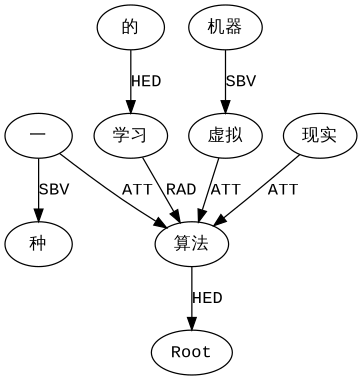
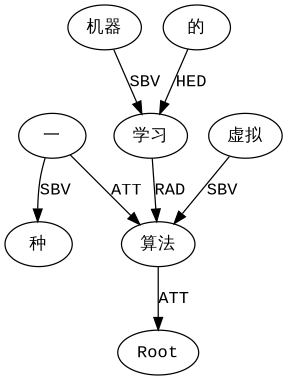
edge "机器" -> "虚拟": now "机器" -> "学习"
node "现实": removed
edge "虚拟" -> "算法": label "ATT" -> "SBV"
edge "算法" -> "Root": label "HED" -> "ATT"
